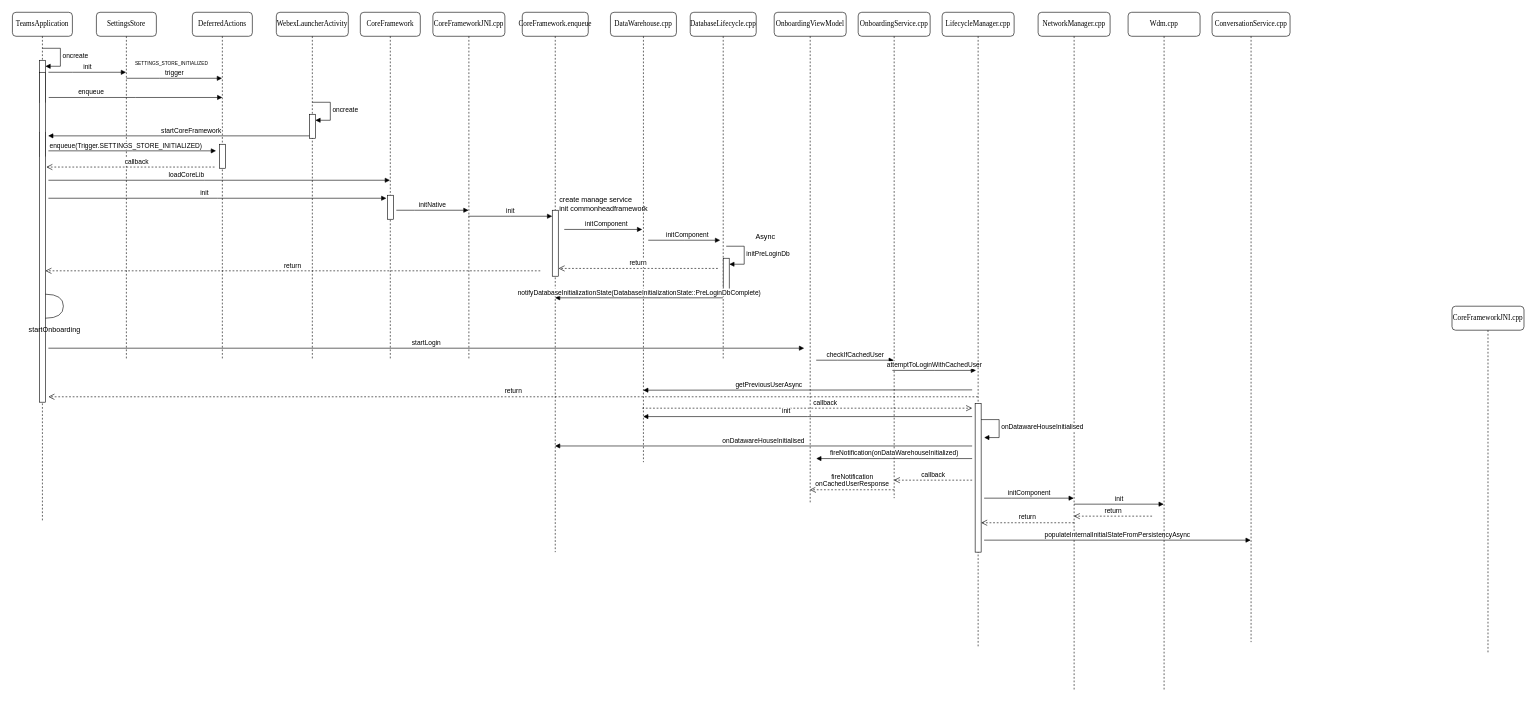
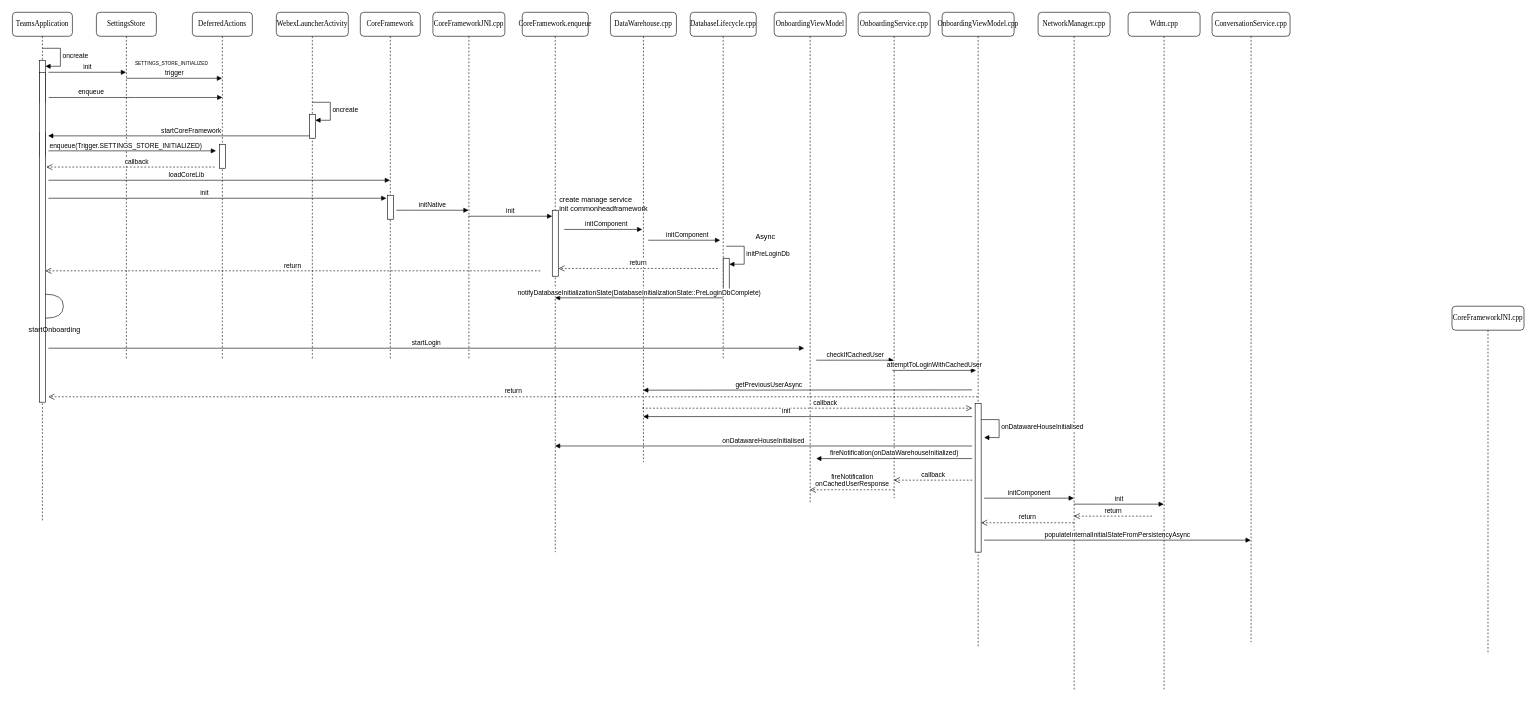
node "LifecycleManager.cpp": label "LifecycleManager.cpp" -> "OnboardingViewModel.cpp"
